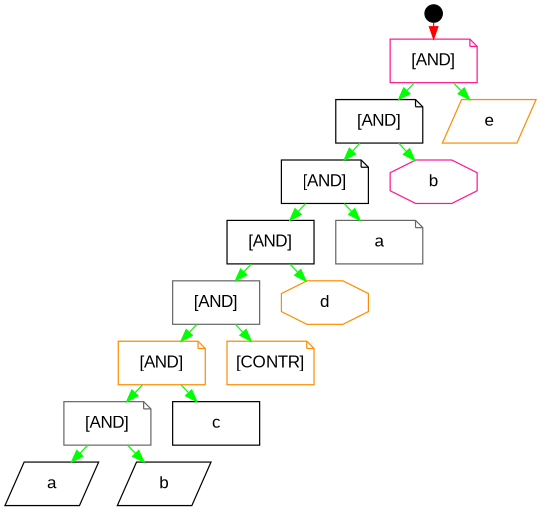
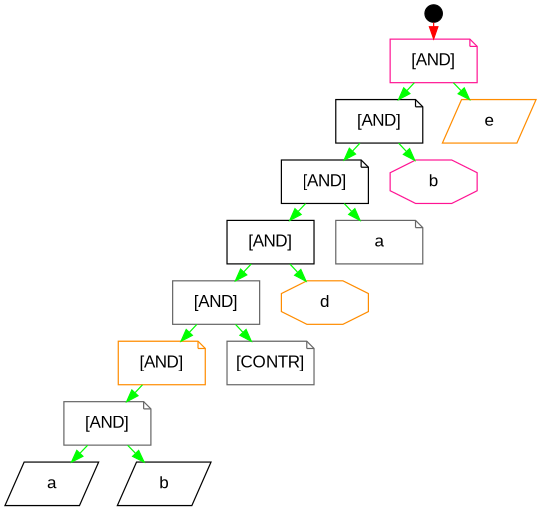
node "[CONTR]": color darkorange -> gray40
node "c": removed
